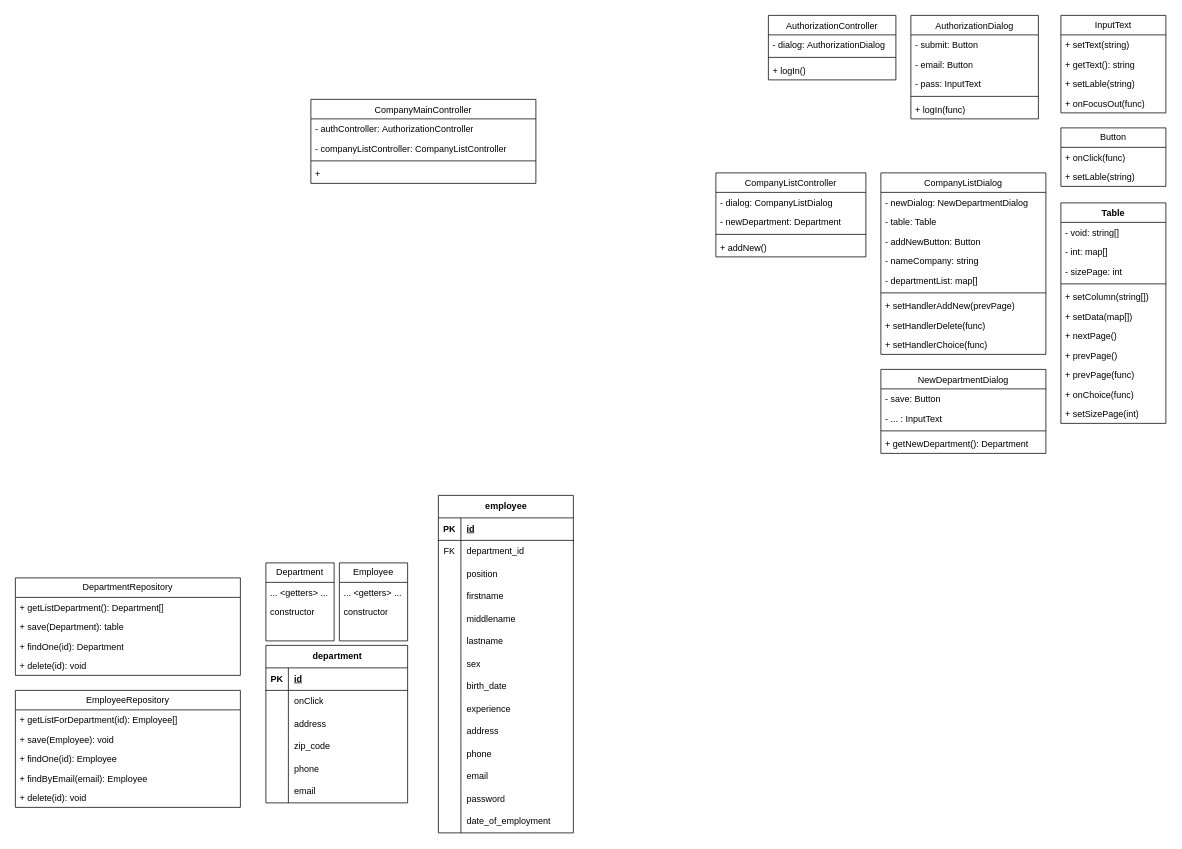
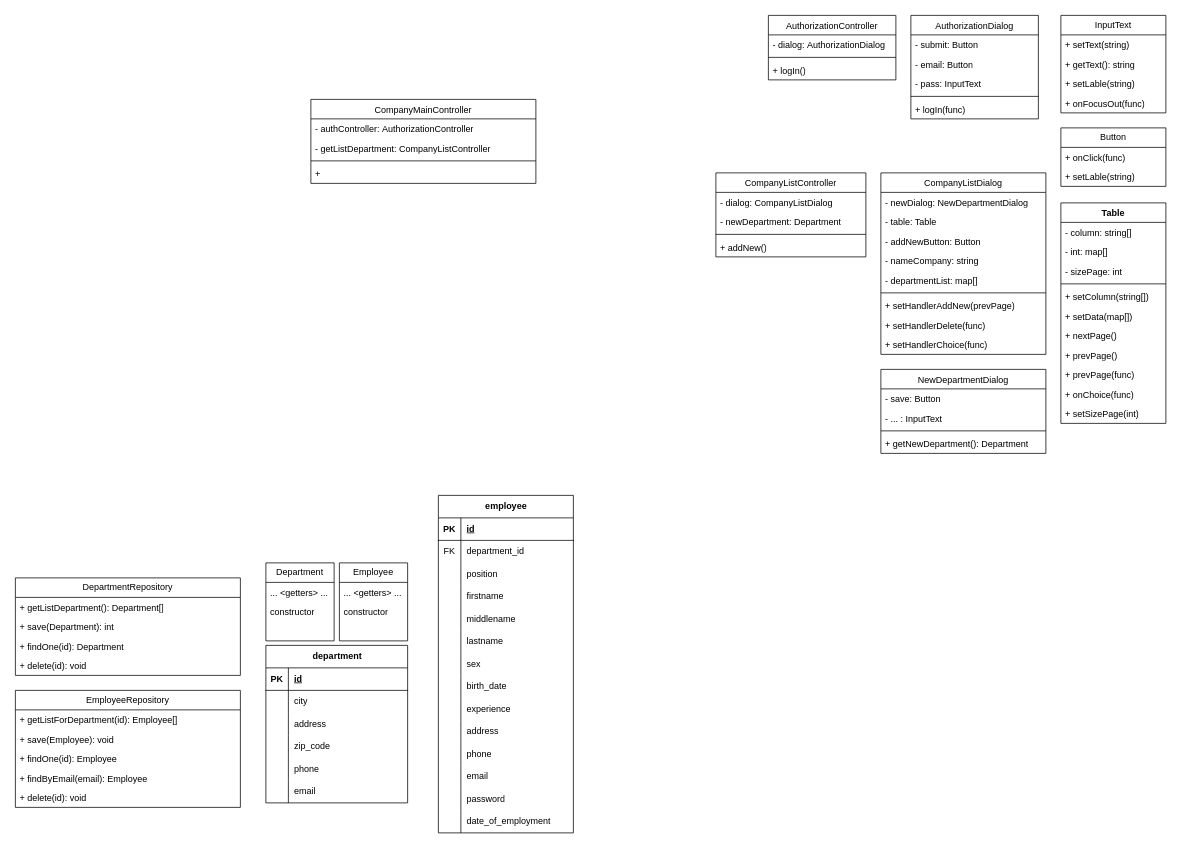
node "- companyListController: CompanyListController": label "- companyListController: CompanyListController" -> "- getListDepartment: CompanyListController"
node "- void: string[]": label "- void: string[]" -> "- column: string[]"
node "+ save(Department): table": label "+ save(Department): table" -> "+ save(Department): int"
node "onClick": label "onClick" -> "city"
